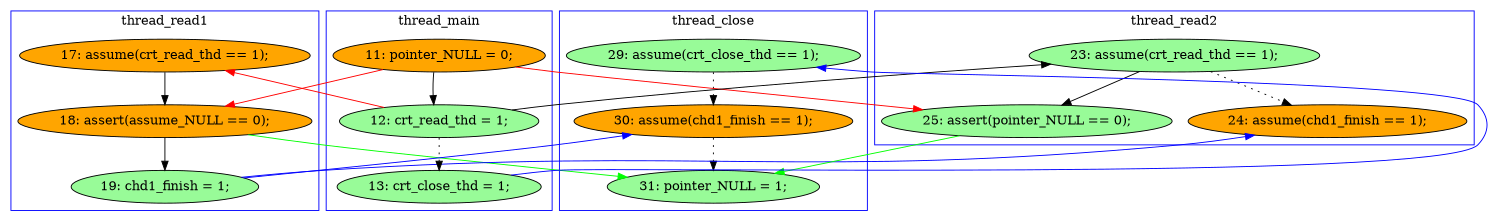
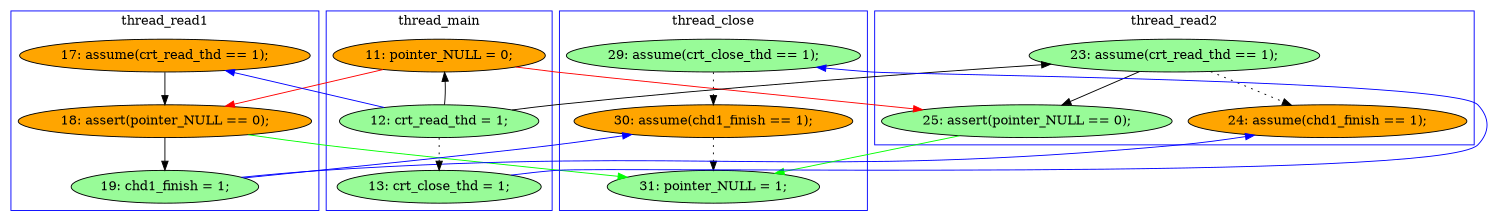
edge "11: pointer_NULL = 0;" -> "12: crt_read_thd = 1;": reversed
edge "12: crt_read_thd = 1;" -> "17: assume(crt_read_thd == 1);": color Red -> Blue
node "18: assert(assume_NULL == 0);": label "18: assert(assume_NULL == 0);" -> "18: assert(pointer_NULL == 0);"
